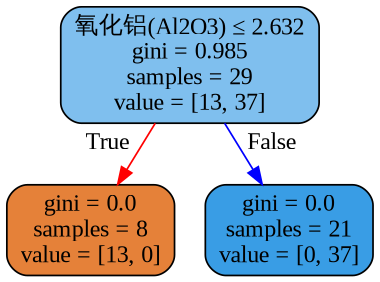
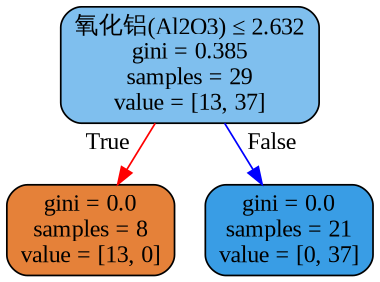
node "氧化铝(Al2O3) ≤ 2.632": text "gini = 0.985" -> "gini = 0.385"
